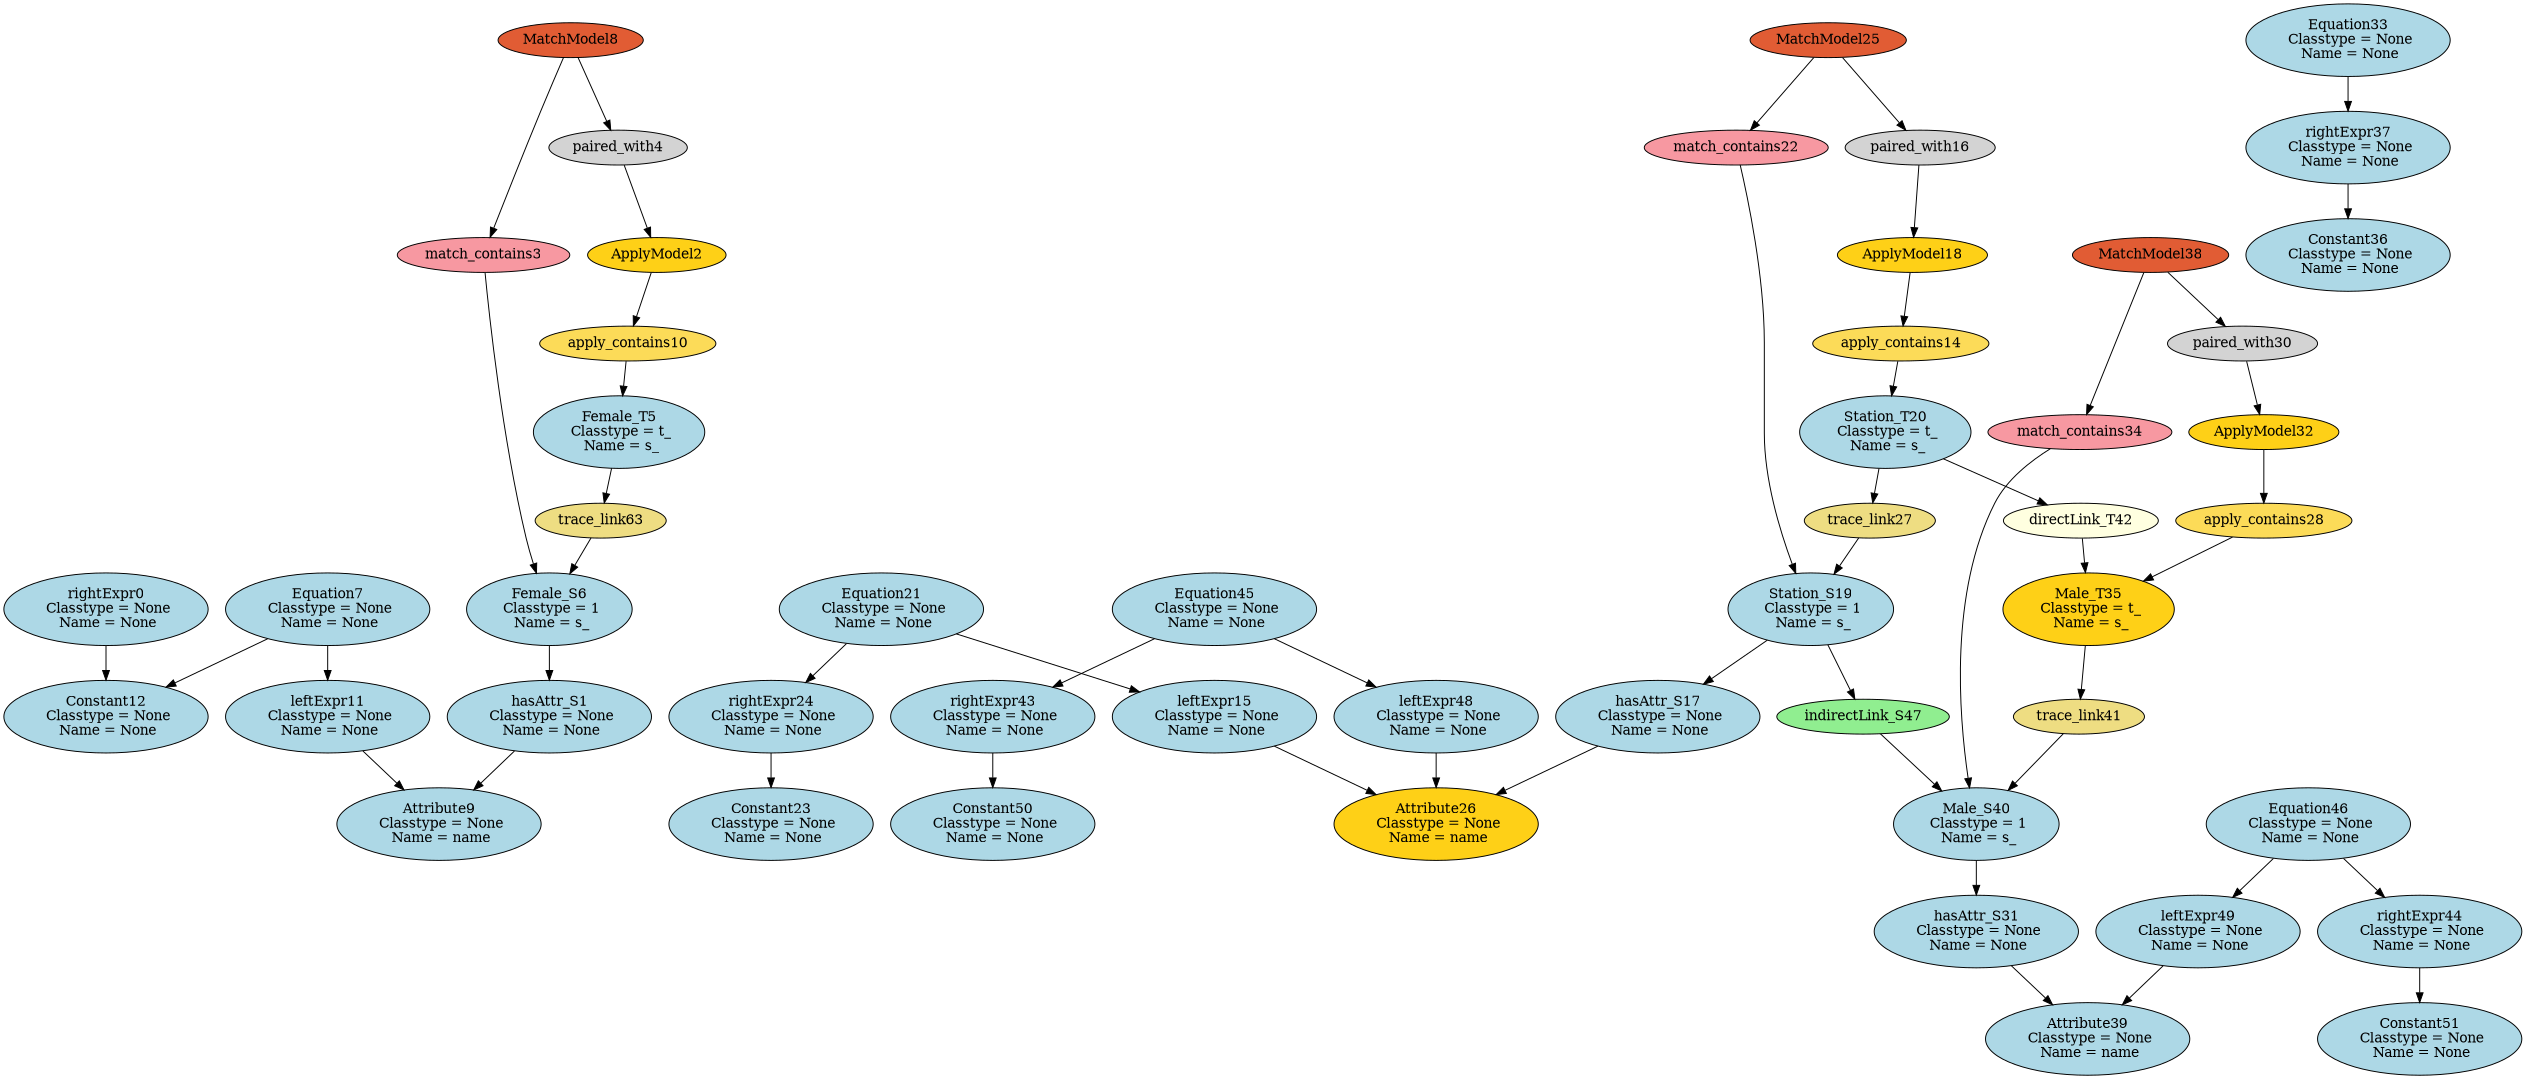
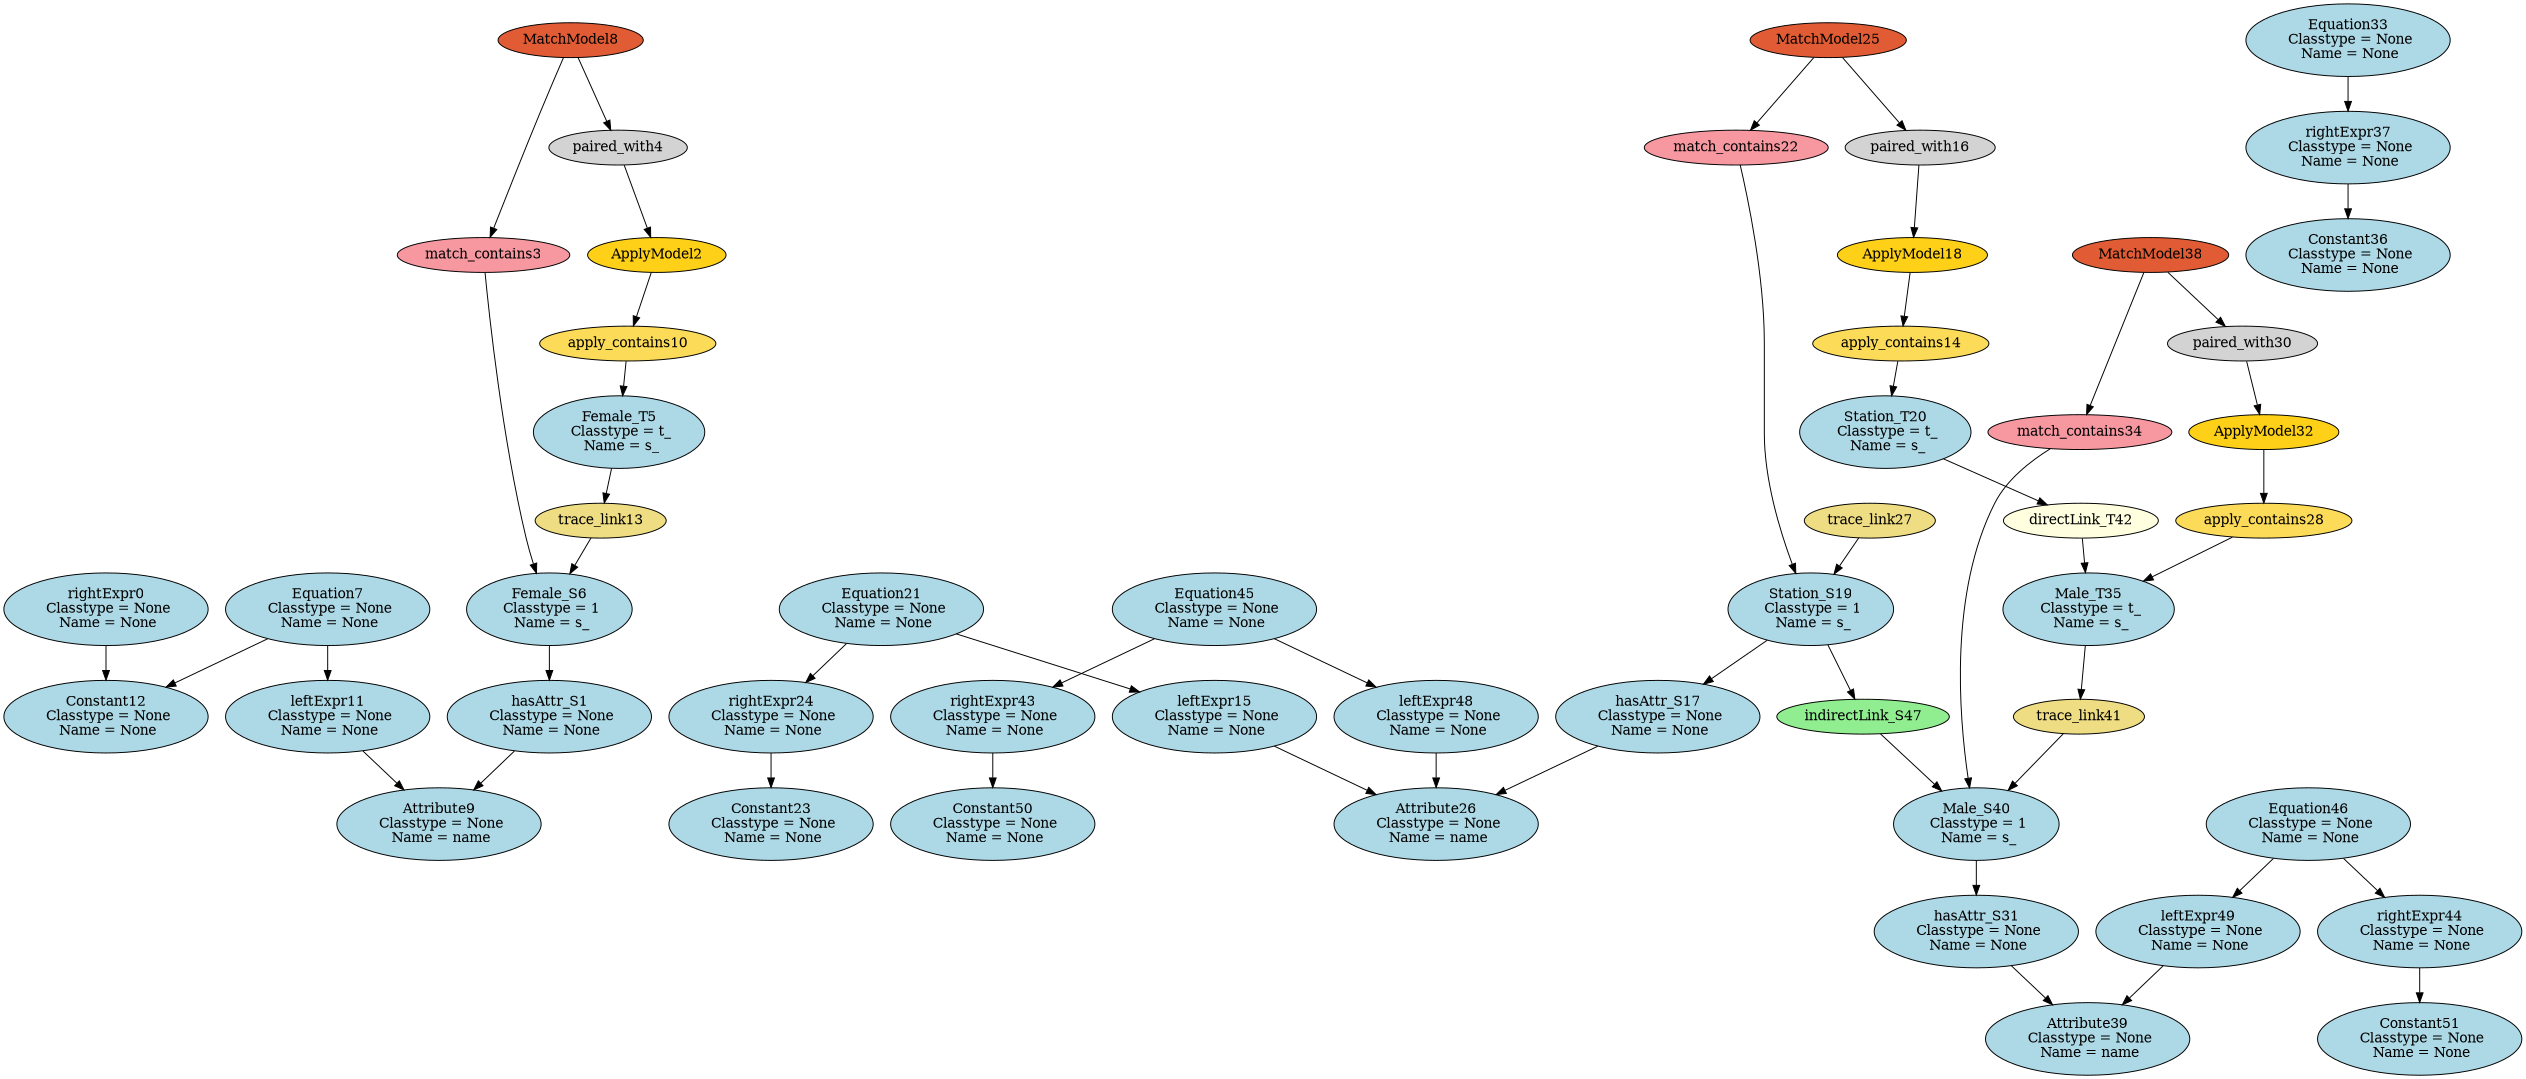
edge "Station_T20 Classtype = t_ Name = s_" -> "trace_link27": removed
node "trace_link63": label "trace_link63" -> "trace_link13"
node "Male_T35 Classtype = t_ Name = s_": fillcolor #fed017 -> lightblue
node "Attribute26 Classtype = None Name = name": fillcolor #fed017 -> lightblue
